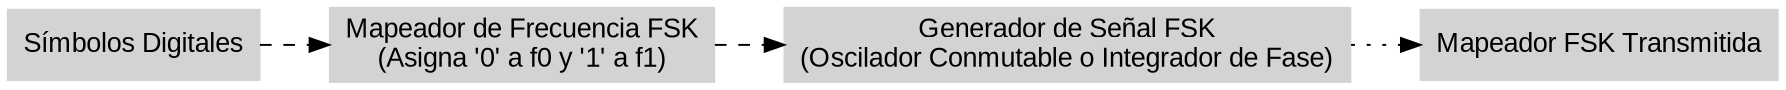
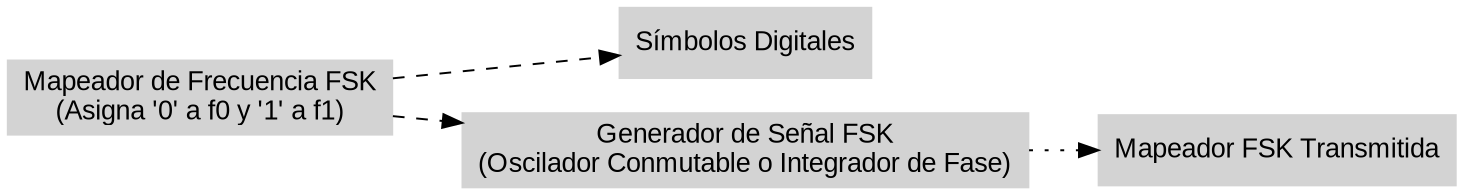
edge "Símbolos Digitales" -> "Mapeador de Frecuencia FSK (Asigna '0' a f0 y '1' a f1)": reversed
